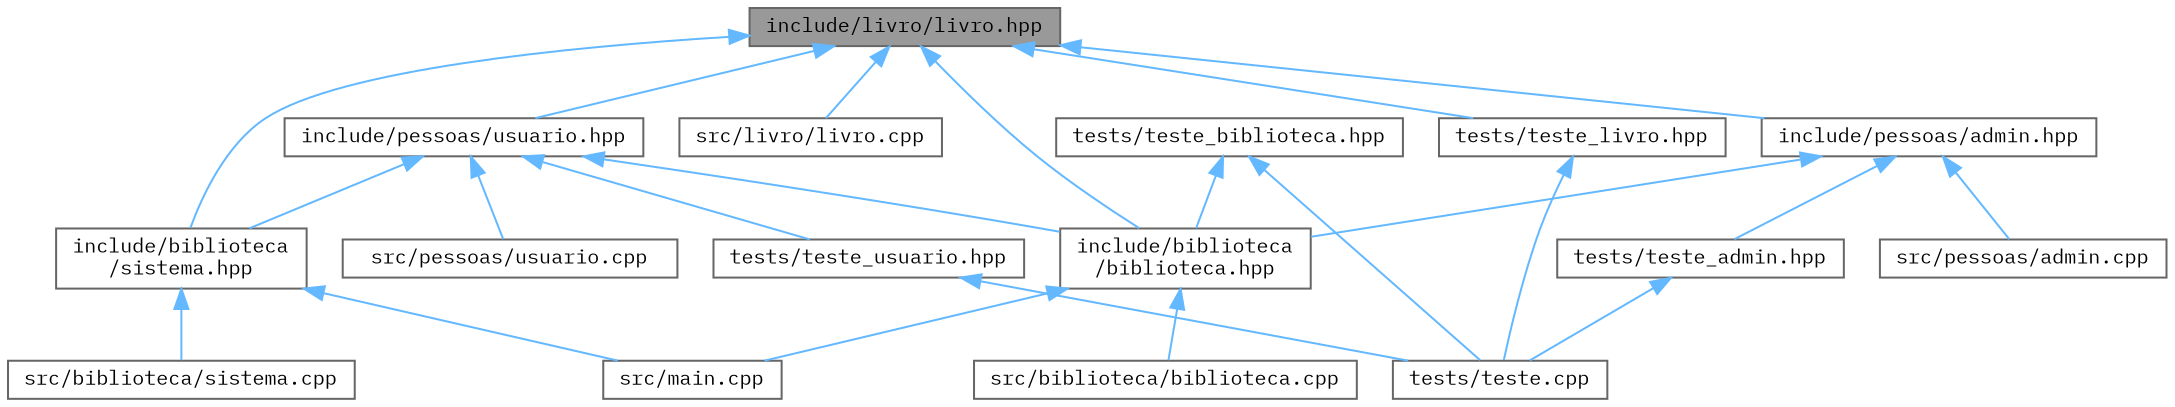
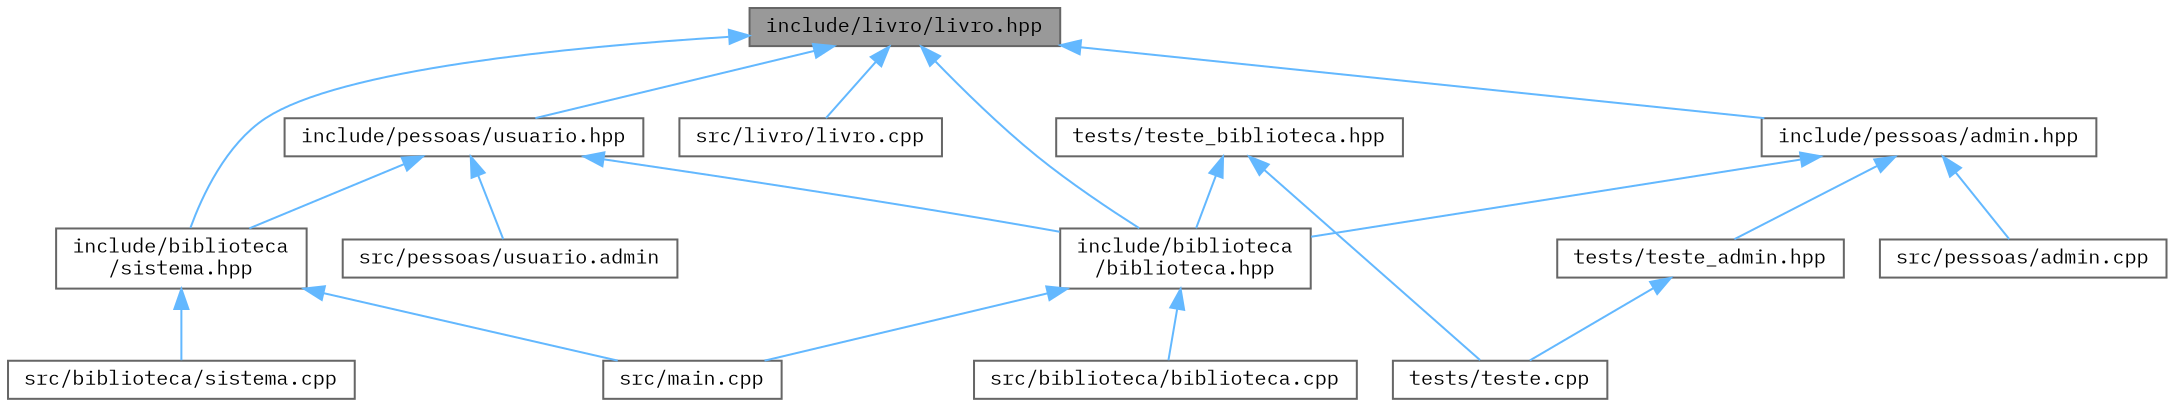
node "tests/teste_livro.hpp": removed
node "src/pessoas/usuario.cpp": label "src/pessoas/usuario.cpp" -> "src/pessoas/usuario.admin"
node "tests/teste_usuario.hpp": removed
